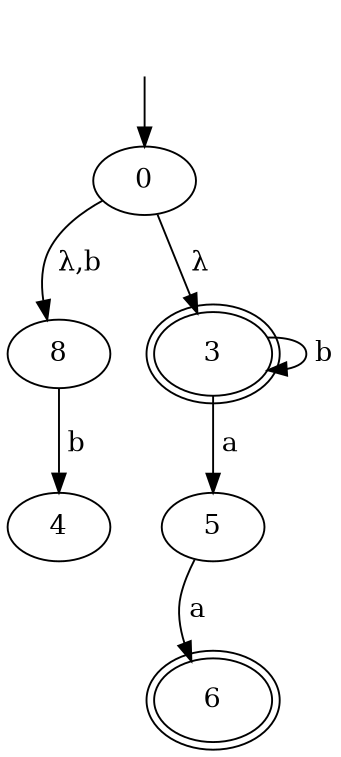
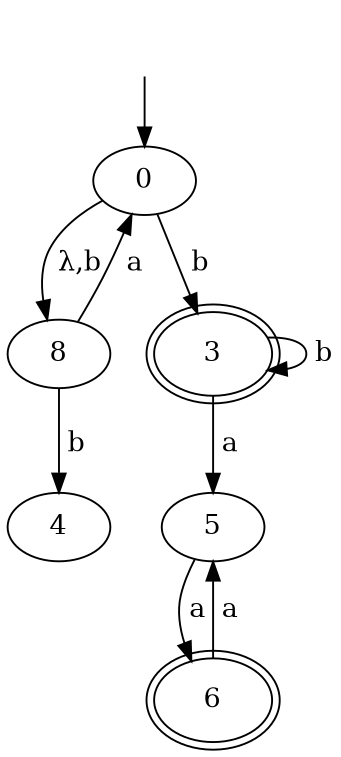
edge "0" -> "3": label " λ" -> " b"
edge "8" -> "0": added, label "a"
edge "6" -> "5": added, label "a"
